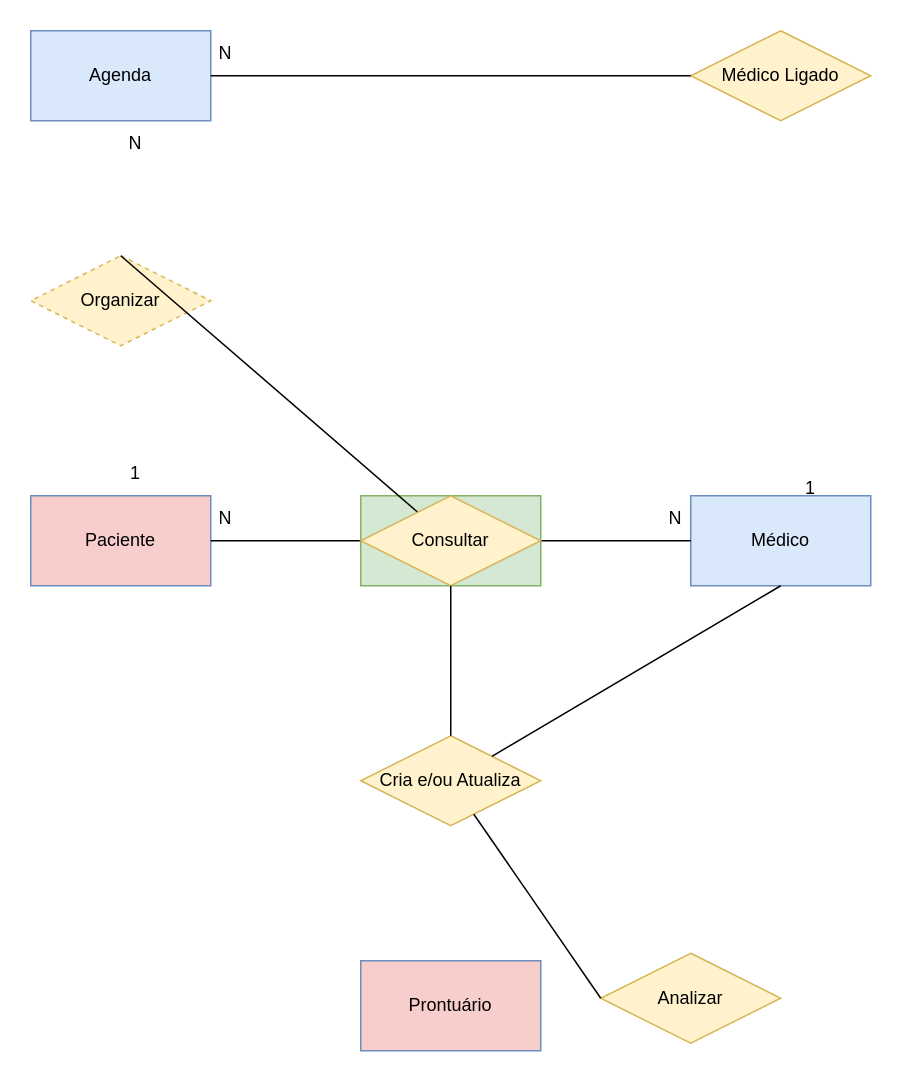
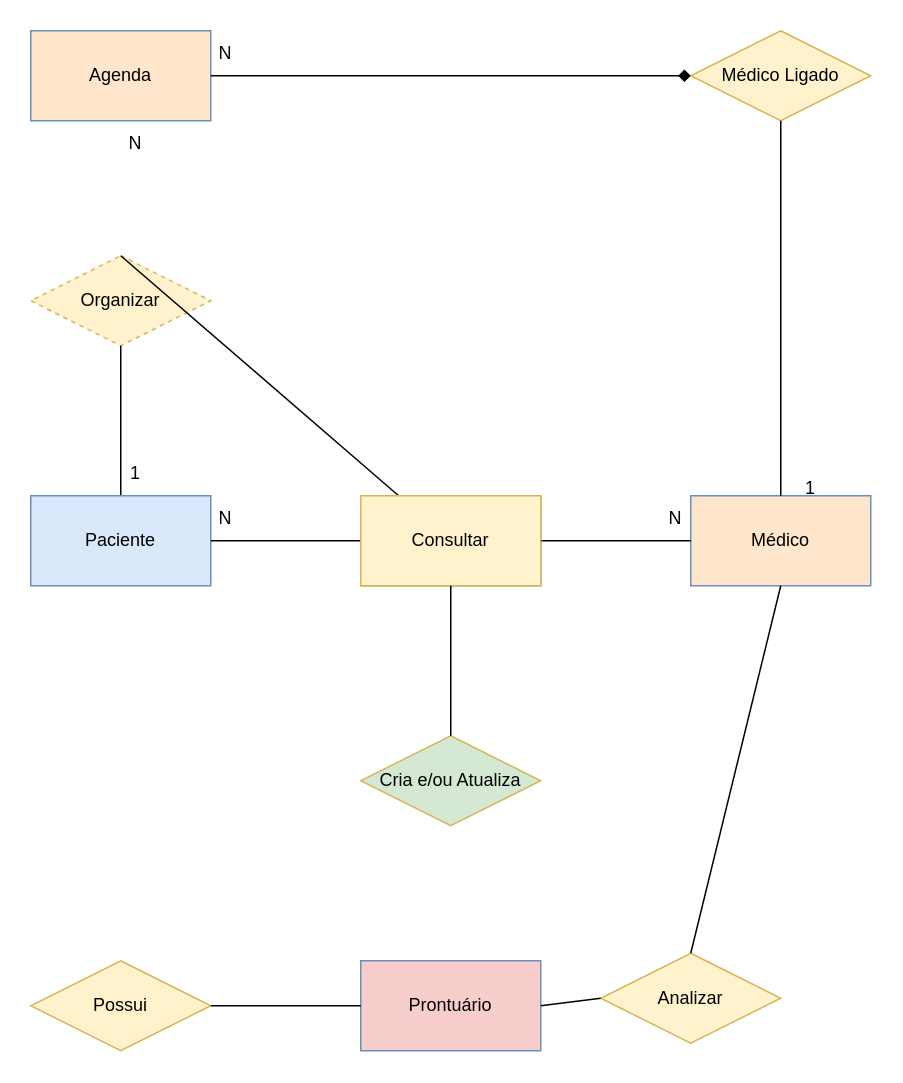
node "Agenda": fillcolor #dae8fc -> #ffe6cc
edge "Agenda" -- "Médico Ligado": arrowhead none -> diamond
edge "Médico Ligado" -- "Médico": added
edge "Organizar" -- "Paciente": added
node "Paciente": fillcolor #f8cecc -> #dae8fc
node "Consultar": shape diamond -> rectangle
node "Médico": fillcolor #dae8fc -> #ffe6cc
edge "Médico" -- "Cria e/ou Atualiza": now "Médico" -- "Analizar"
node "Cria e/ou Atualiza": fillcolor #fff2cc -> #d5e8d4
edge "Cria e/ou Atualiza" -- "Analizar": now "Prontuário" -- "Analizar"
node "Possui": added
edge "Possui" -- "Prontuário": added
